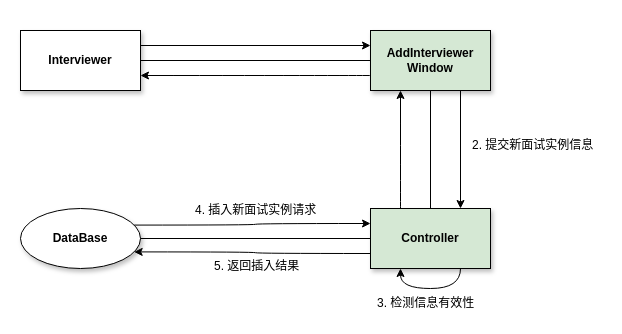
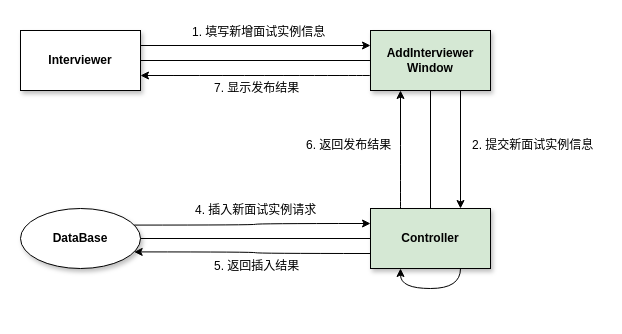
node "1. 填写新增面试实例信息": added
node "7. 显示发布结果": added
node "6. 返回发布结果": added
node "3. 检测信息有效性": removed
